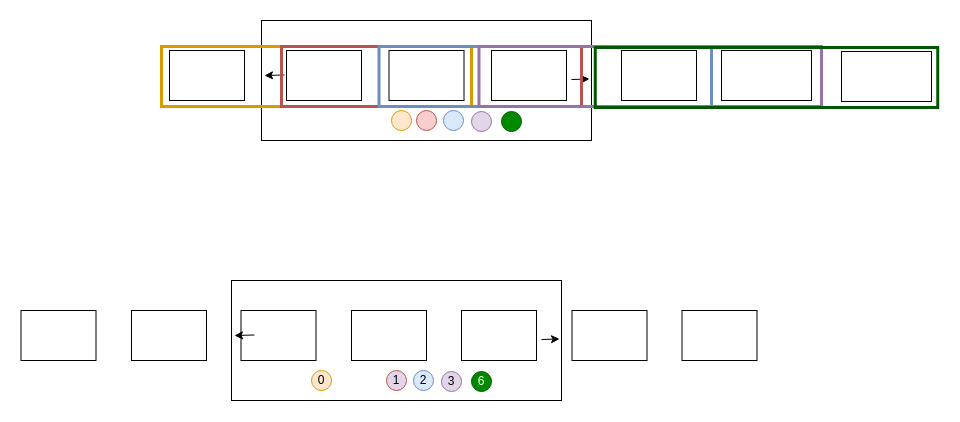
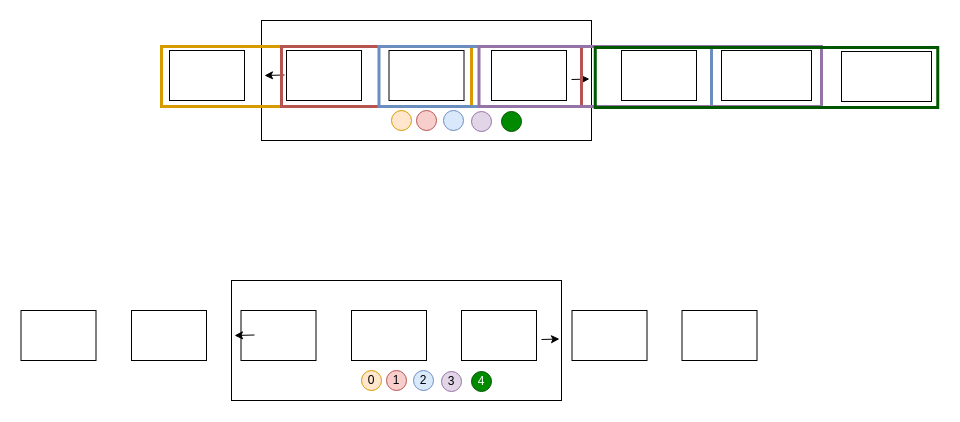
node "0": moved (322, 381) -> (372, 381)
node "1": fillcolor #e1d5e7 -> #f8cecc
node "6": label "6" -> "4"
